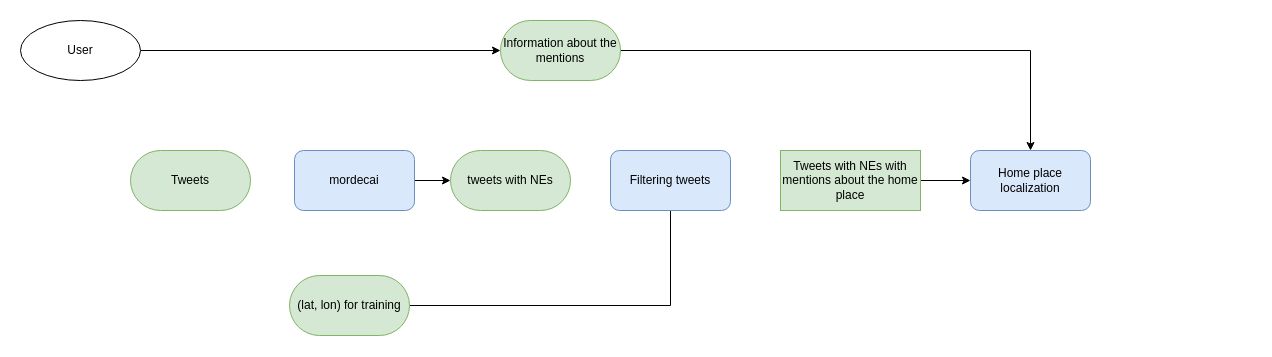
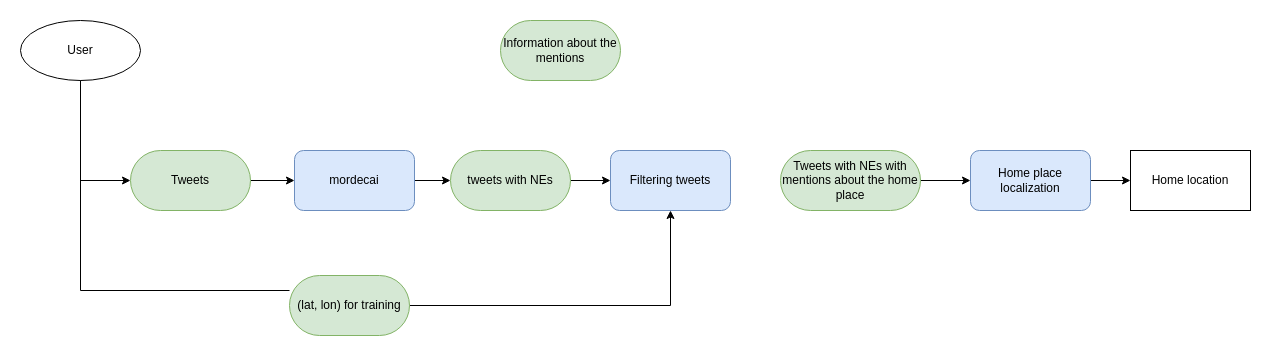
edge "User" -> "Information about the mentions": removed
edge "Information about the mentions" -> "Home place localization": removed
edge "User" -> "Tweets": added
edge "Tweets" -> "mordecai": added
edge "tweets with NEs" -> "Filtering tweets": added
node "Tweets with NEs with mentions about the home place": shape rectangle -> rounded rectangle
edge "Home place localization" -> "Home location": added
node "Home location": added
edge "Filtering tweets" -- "(lat, lon) for training": arrowhead none -> classic
edge "User" -- "(lat, lon) for training": added
